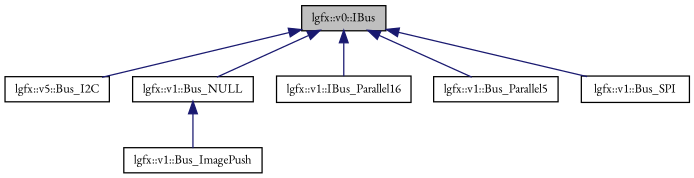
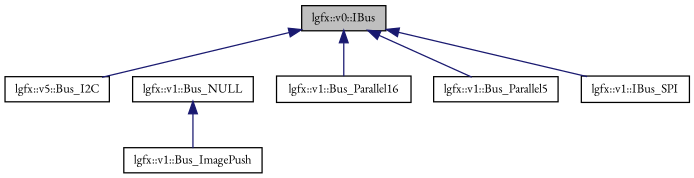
edge "lgfx::v1::Bus_NULL" -> "lgfx::v0::IBus": removed
node "lgfx::v1::IBus_Parallel16": label "lgfx::v1::IBus_Parallel16" -> "lgfx::v1::Bus_Parallel16"
node "lgfx::v1::Bus_SPI": label "lgfx::v1::Bus_SPI" -> "lgfx::v1::IBus_SPI"
